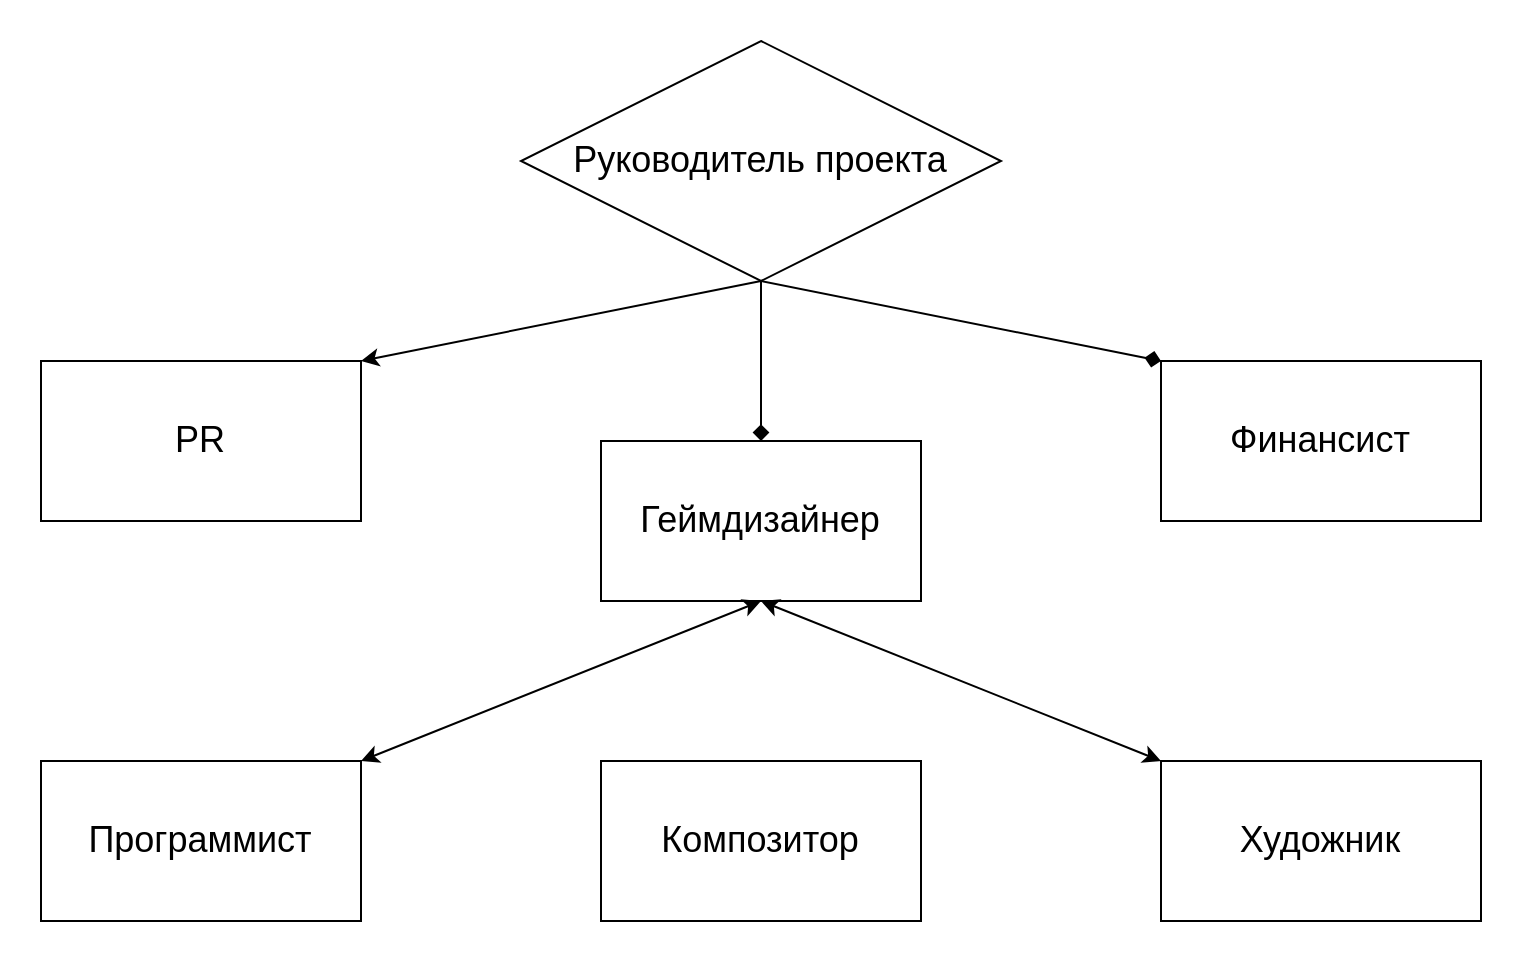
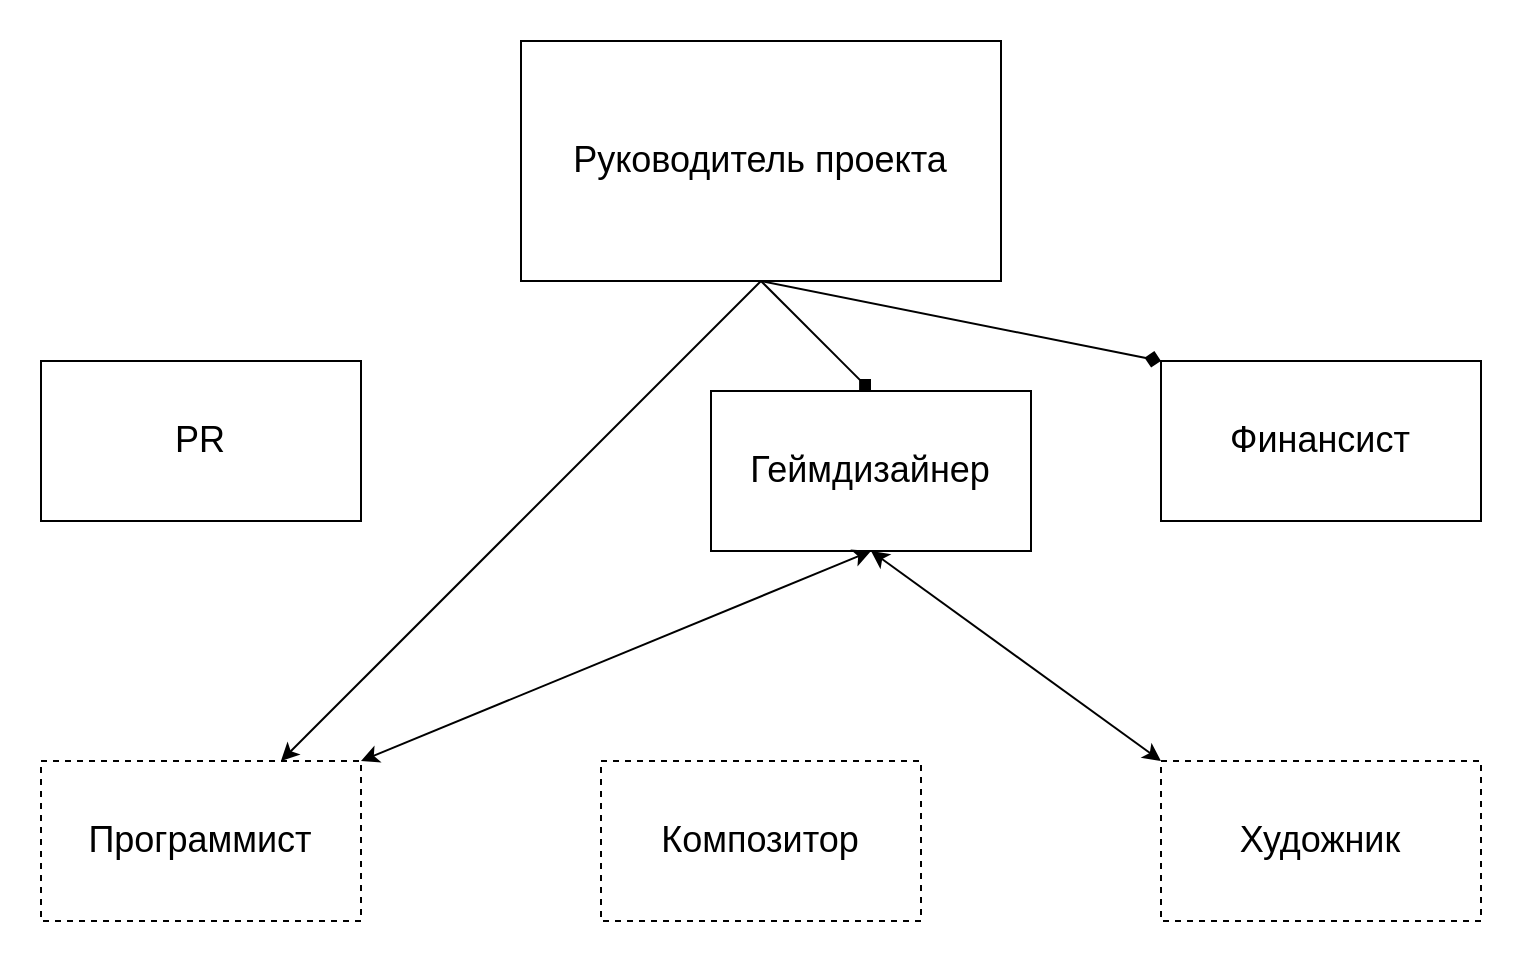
node "Руководитель проекта": shape diamond -> rectangle
edge "Руководитель проекта" -> "PR": now "Руководитель проекта" -> "Программист"
node "Геймдизайнер": moved (761, 521) -> (871, 471)
node "Программист": style solid -> dashed
node "Композитор": style solid -> dashed
node "Художник": style solid -> dashed
